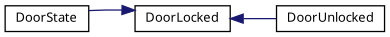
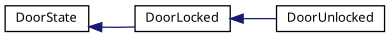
edge "DoorState" -> "DoorLocked": reversed
